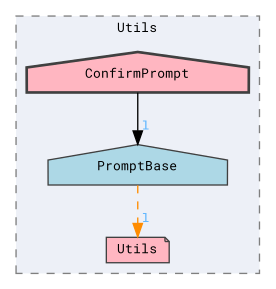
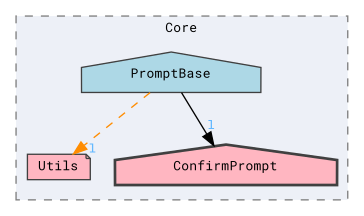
cluster "Utils": label "Utils" -> "Core"
edge "ConfirmPrompt" -> "PromptBase": reversed
